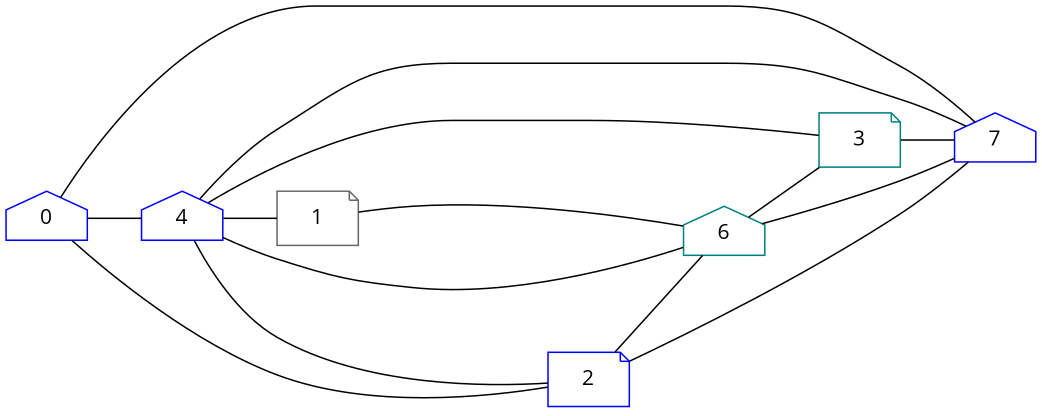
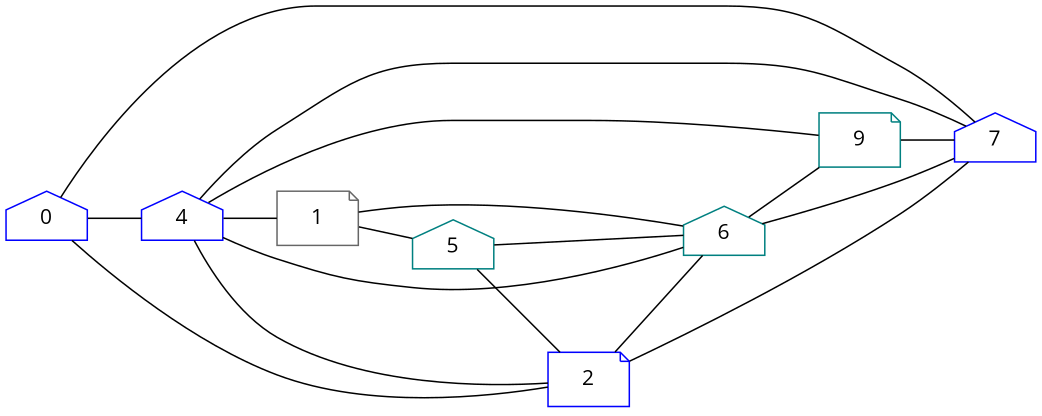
node "3": label "3" -> "9"
node "5": added
